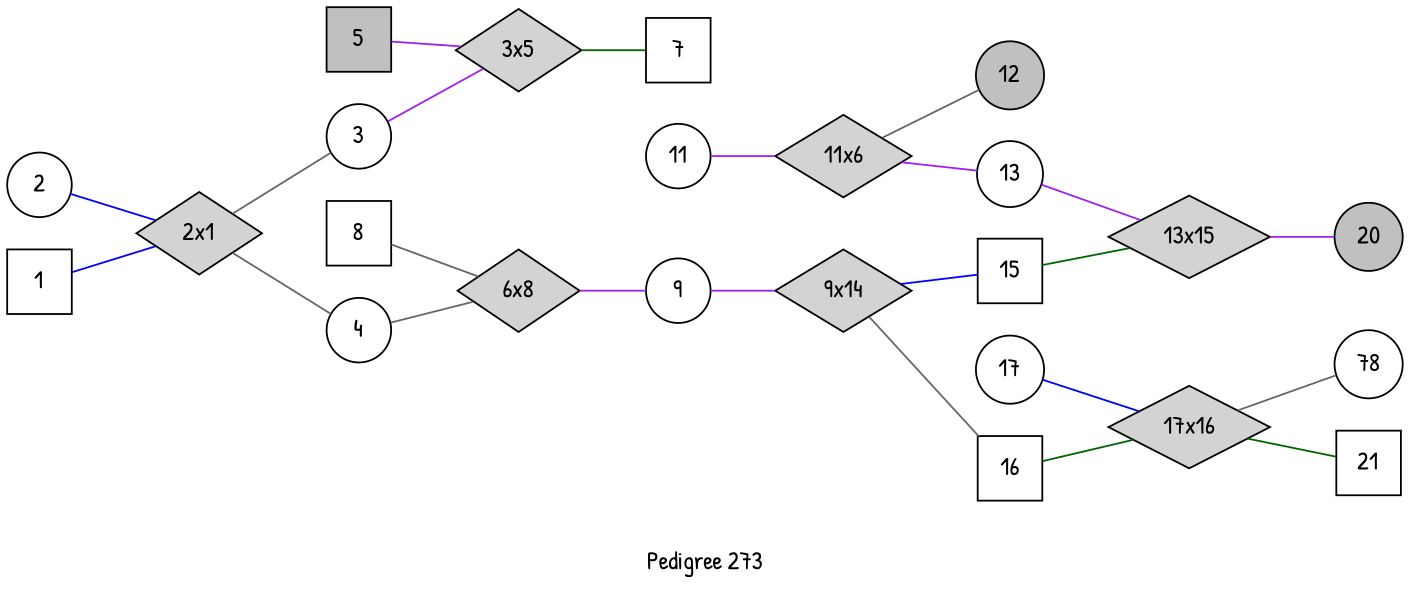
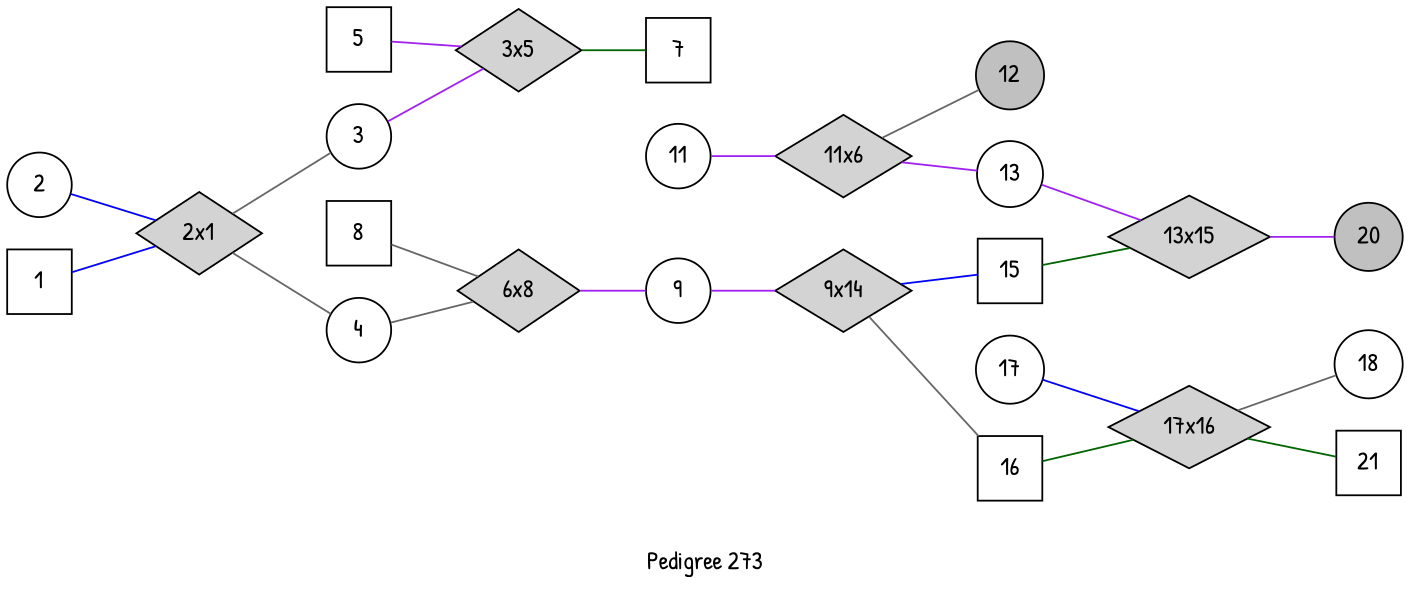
node "5": fillcolor grey -> white
node "78": label "78" -> "18"
